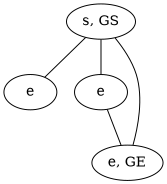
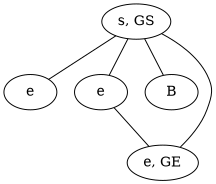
node "B": added
